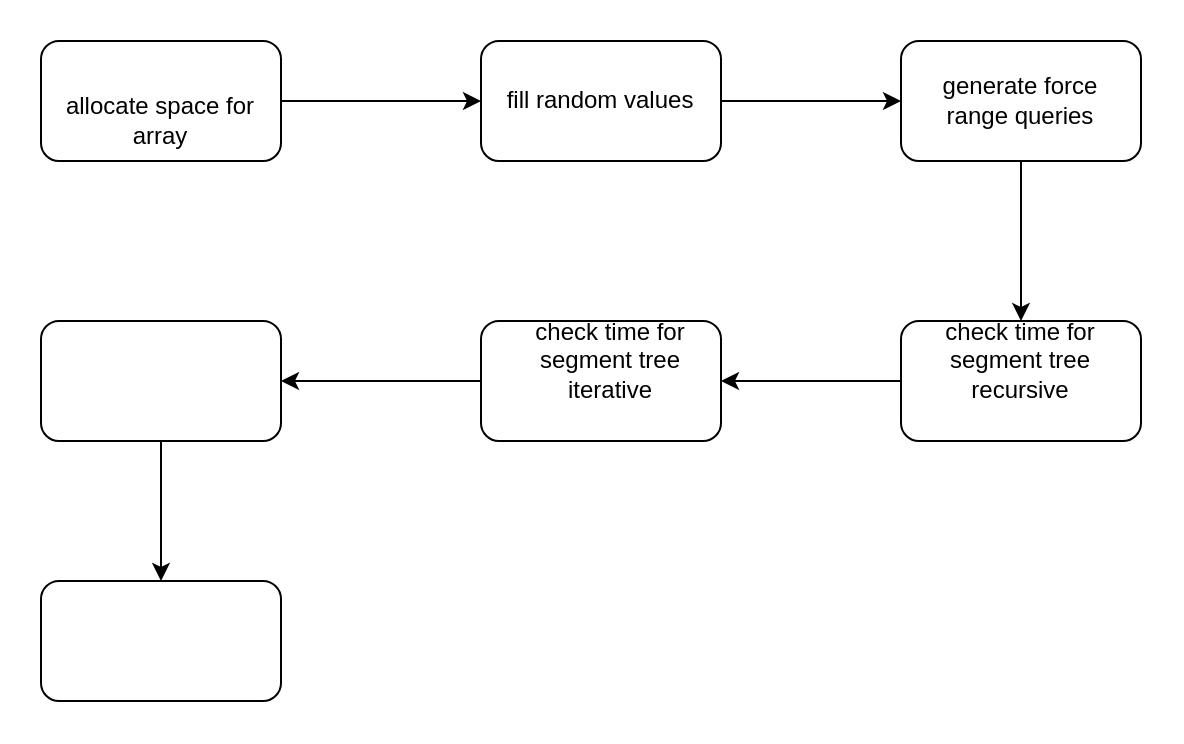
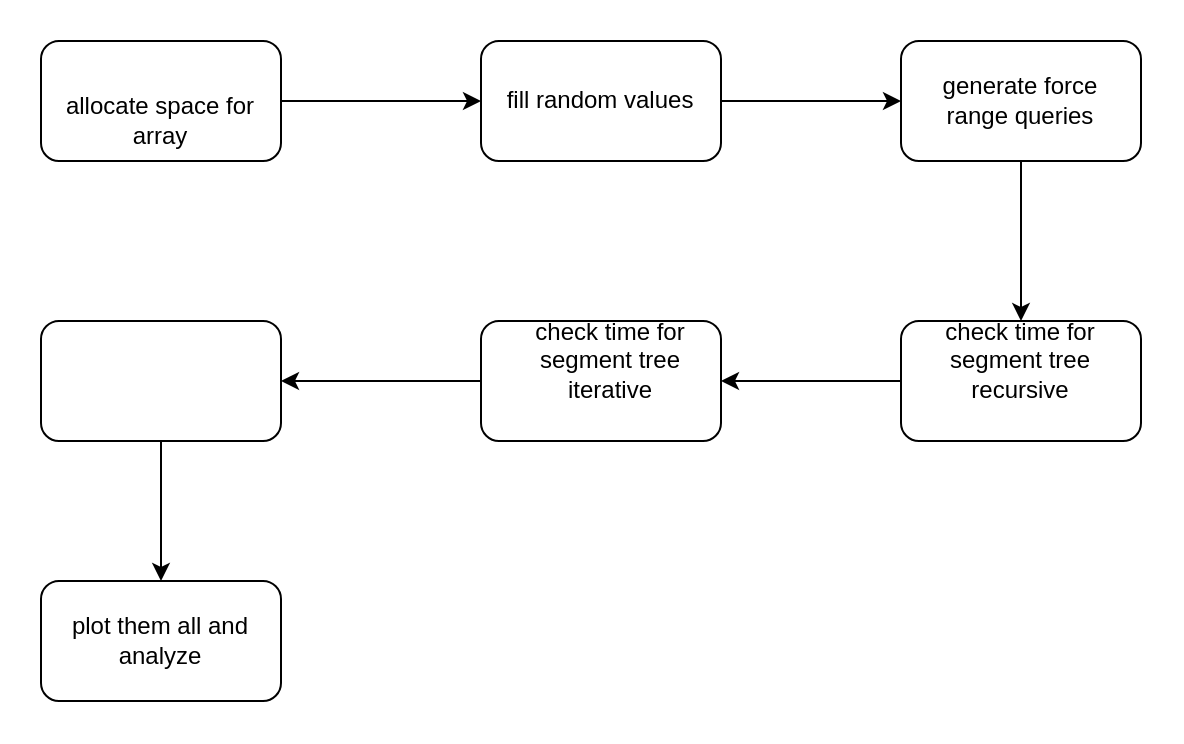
node "plot them all and analyze": added
